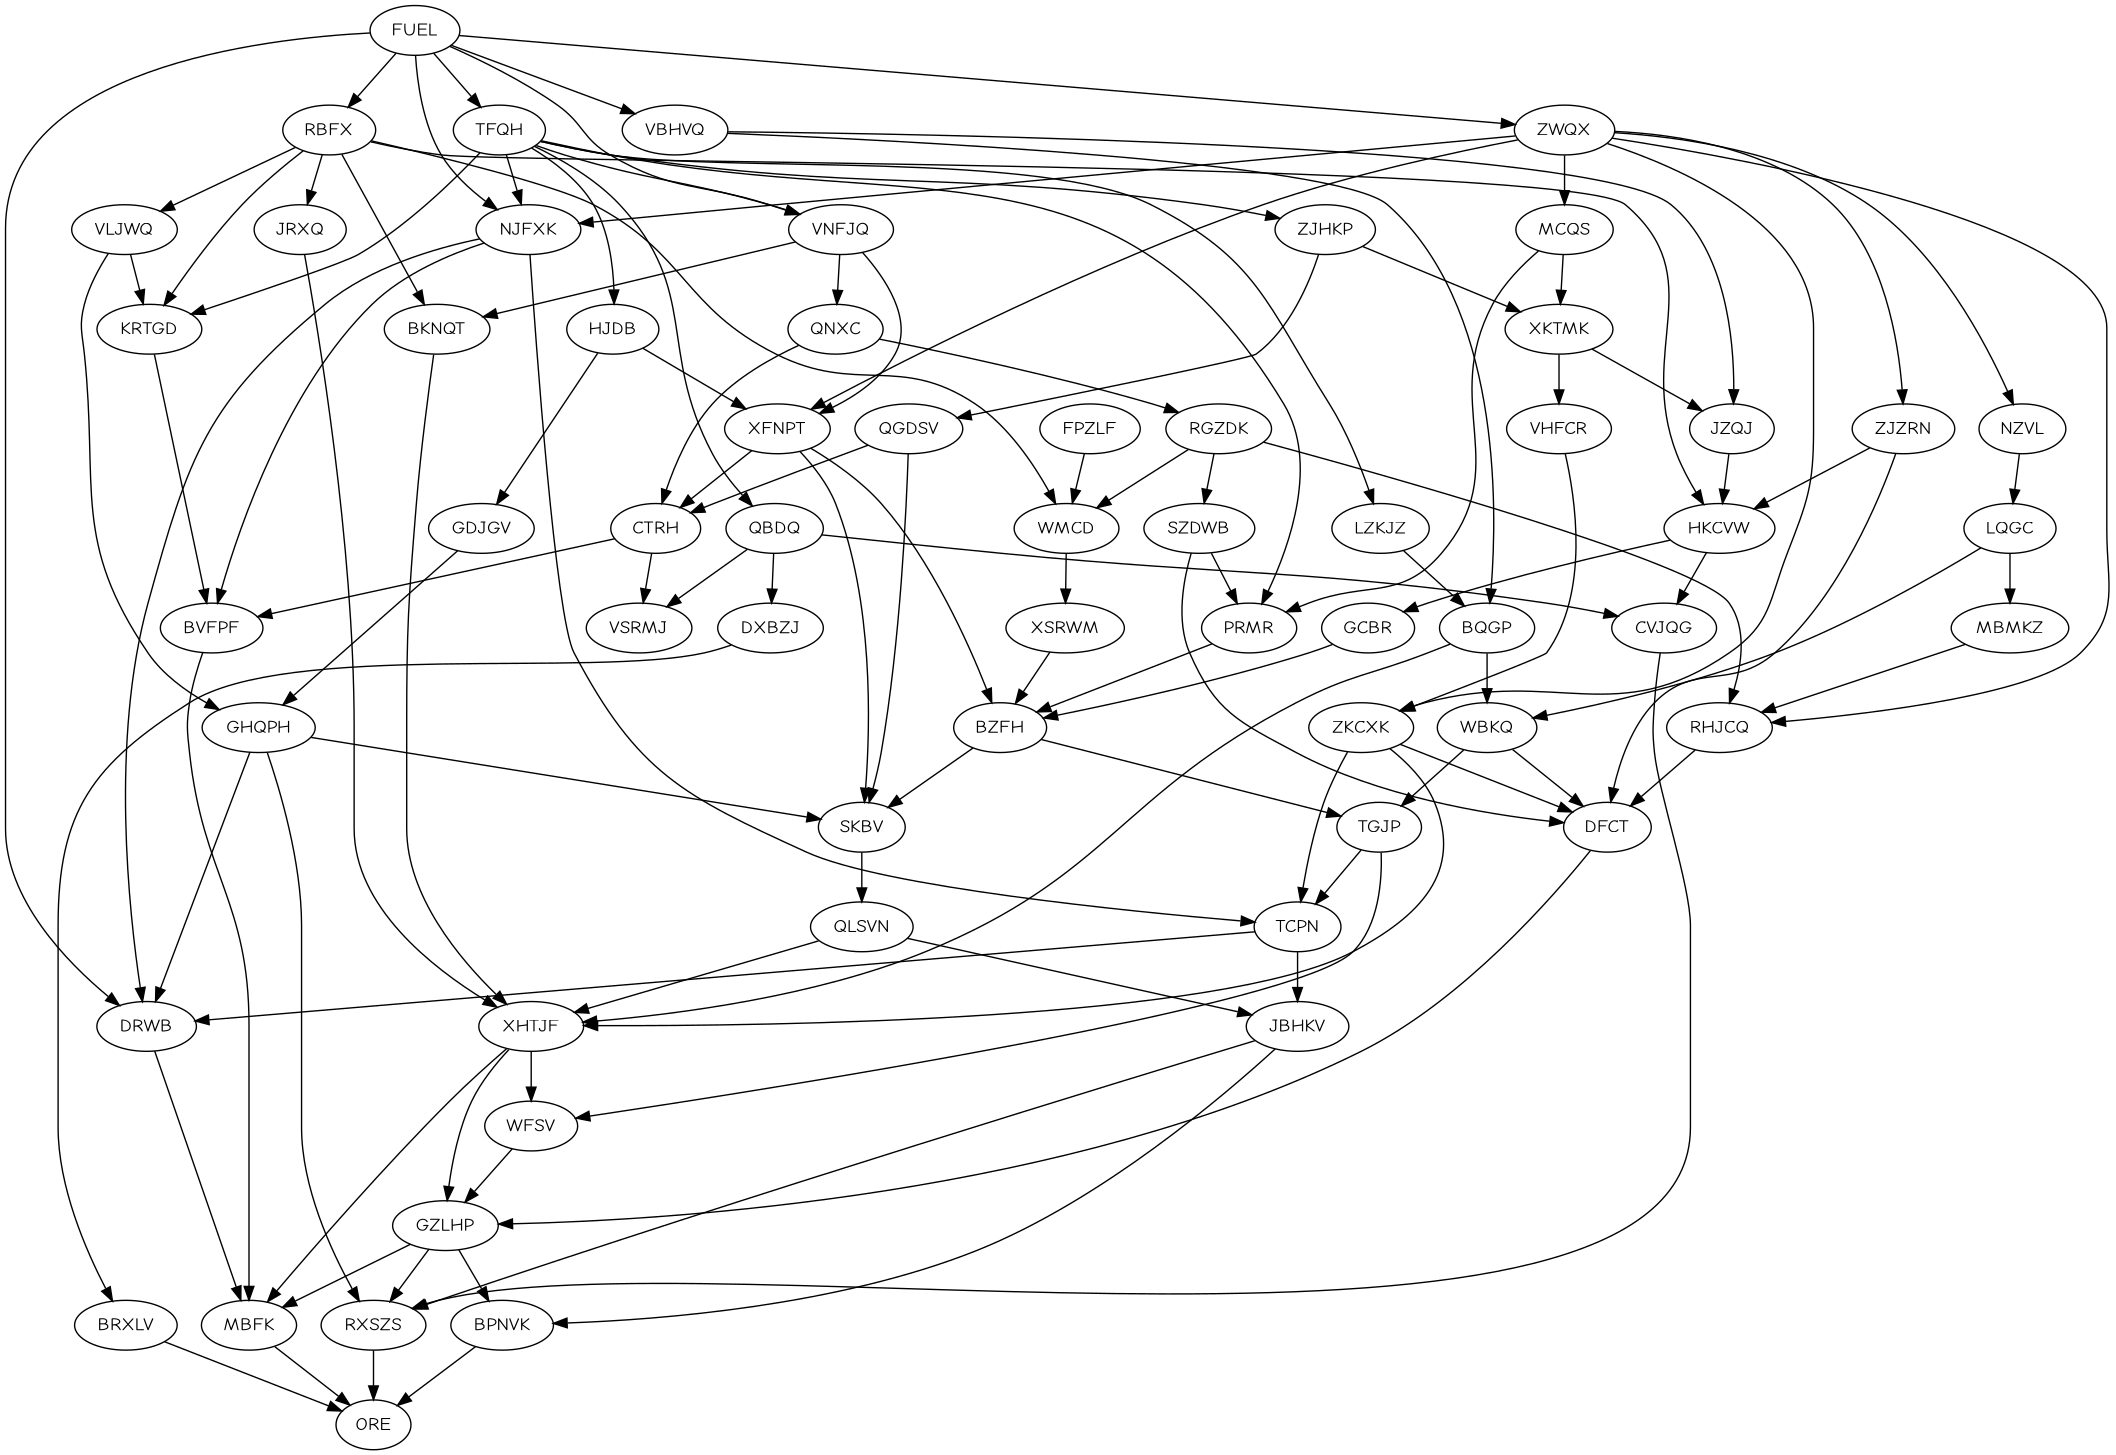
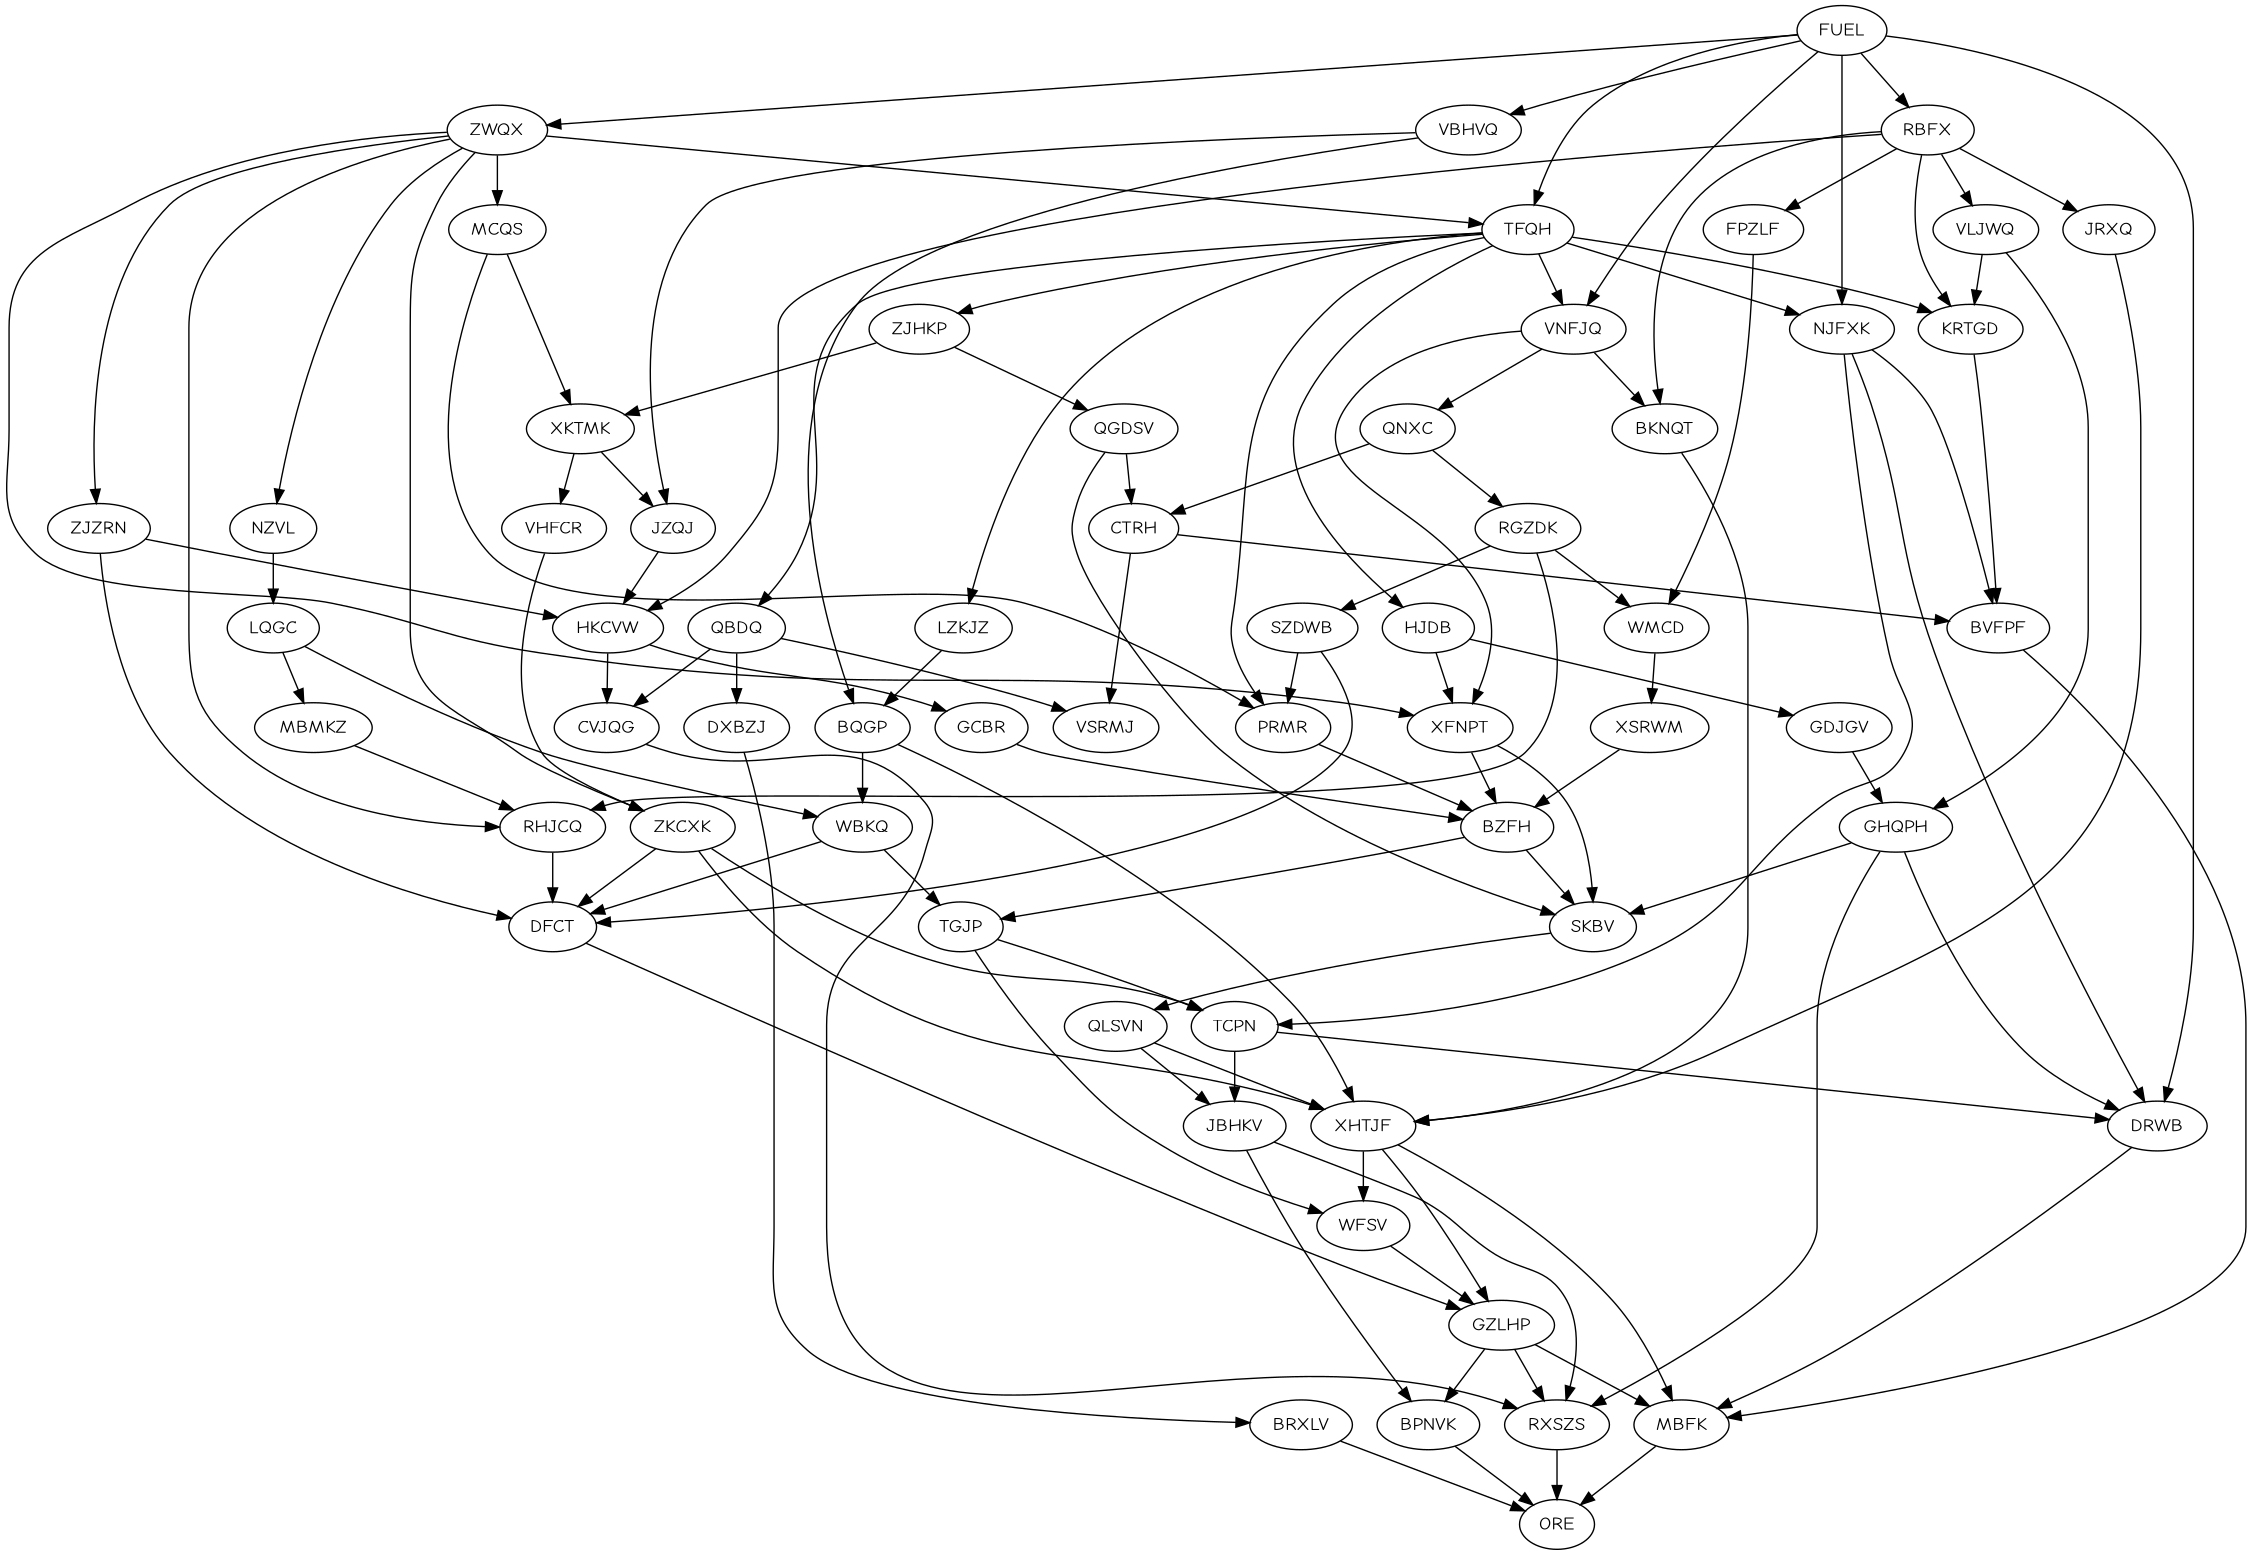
edge "ZWQX" -> "NJFXK": now "ZWQX" -> "TFQH"
edge "RBFX" -> "WMCD": now "RBFX" -> "FPZLF"
edge "XFNPT" -> "CTRH": removed
